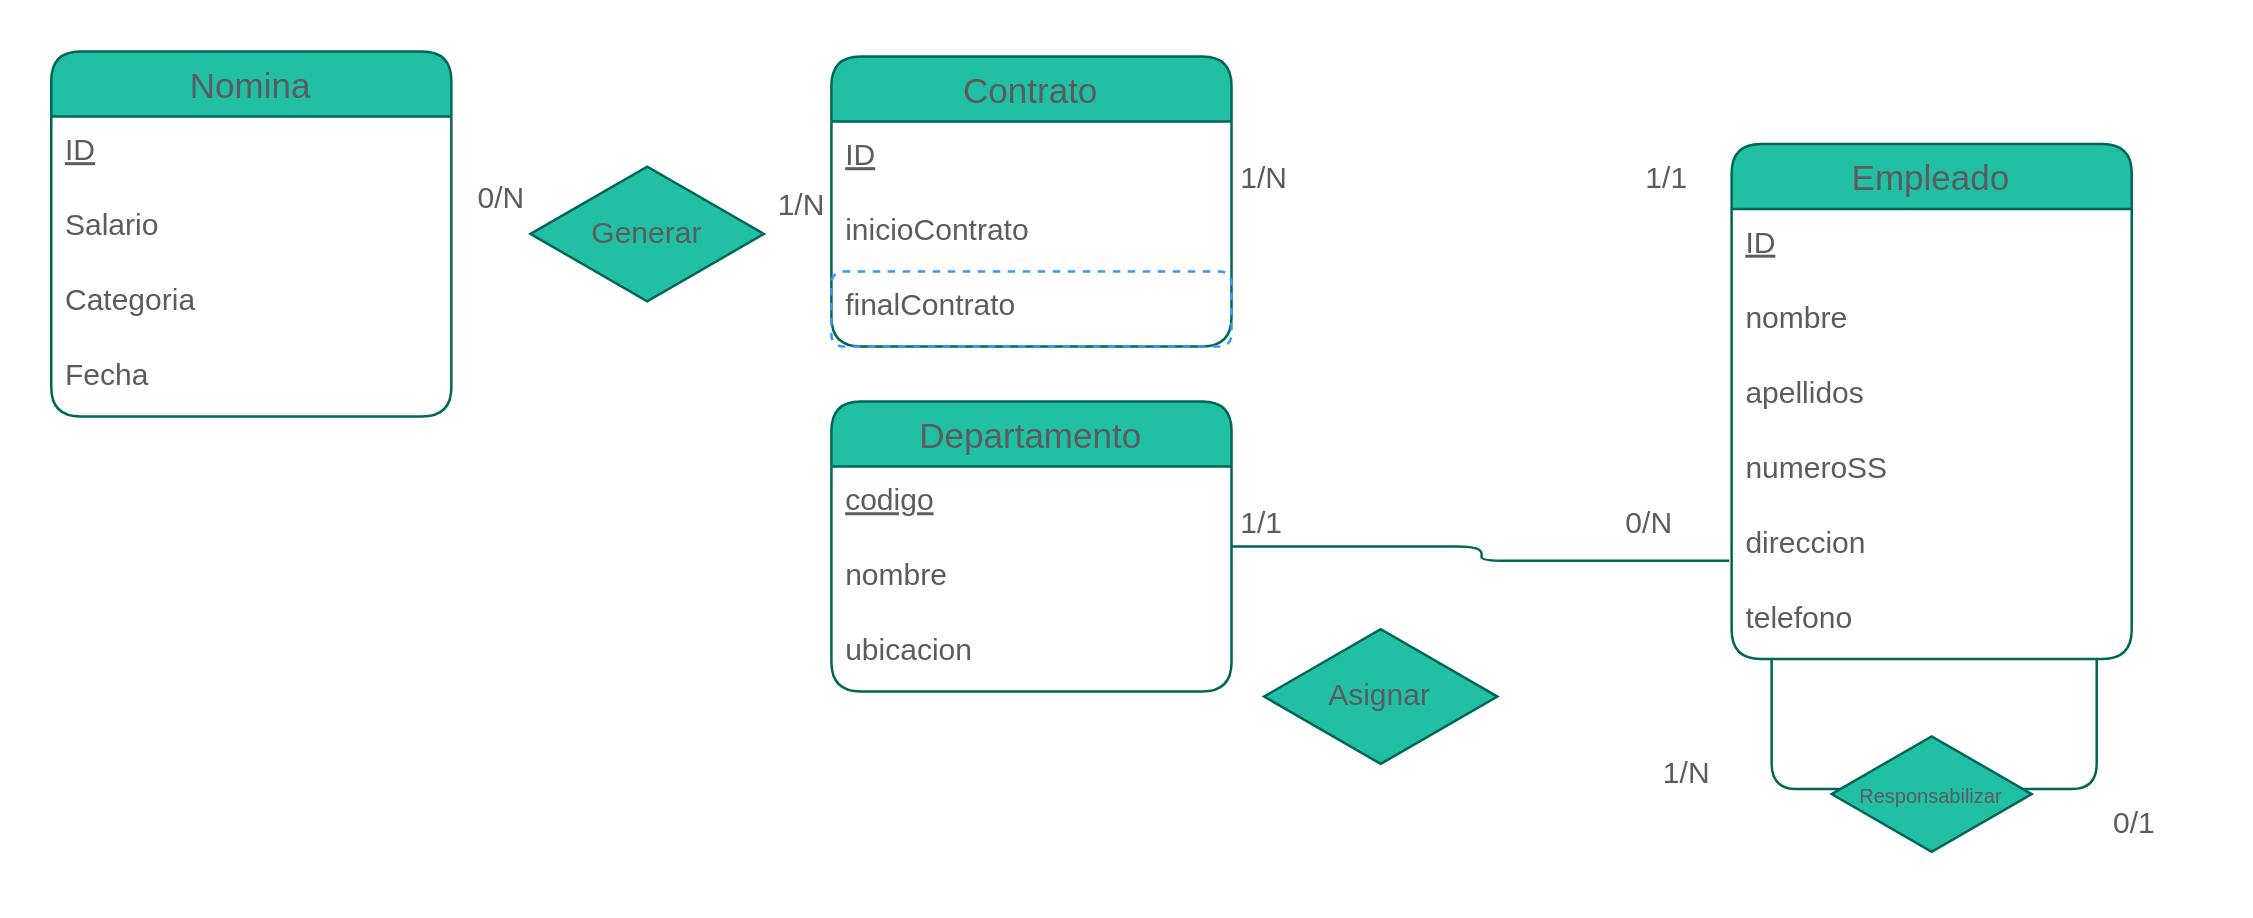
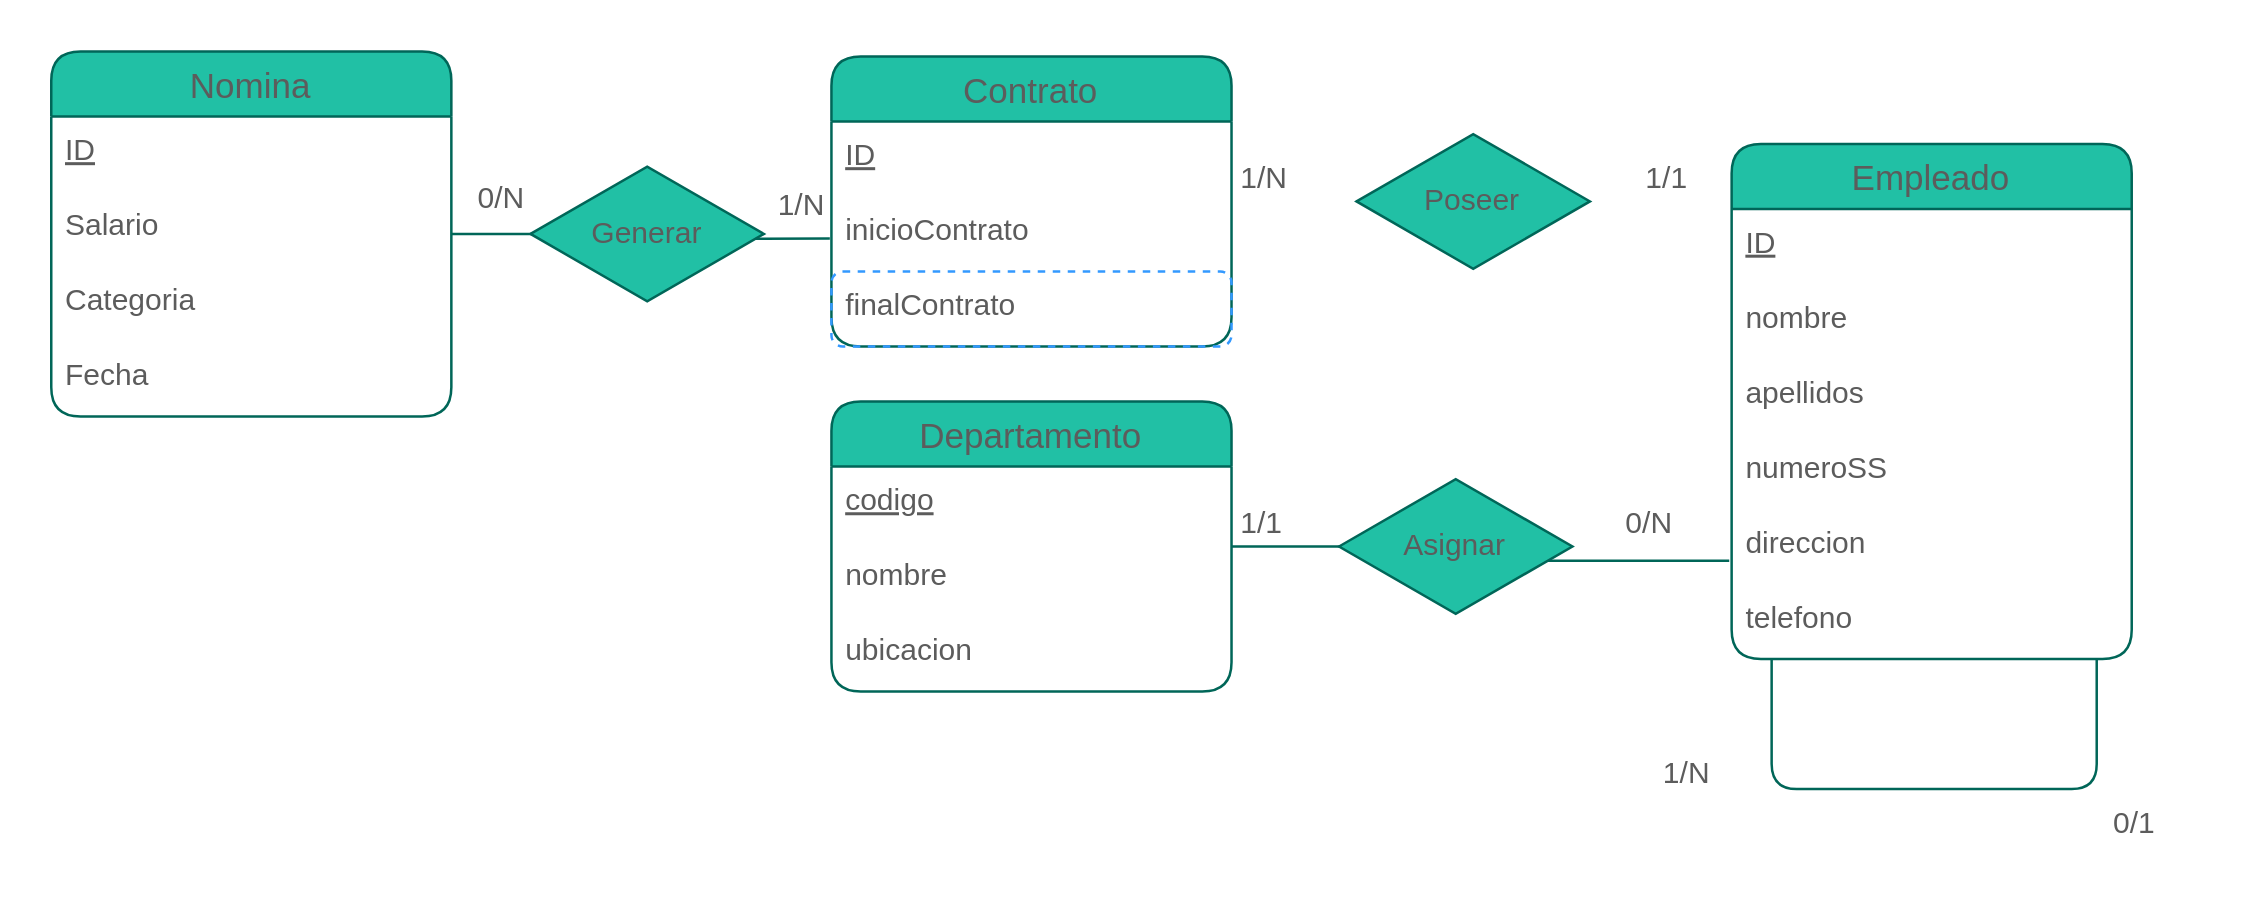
node "Poseer": added
edge "Nomina" -- "inicioContrato": added
node "Asignar": moved (1380, 696) -> (1455, 546)
node "Responsabilizar": removed
